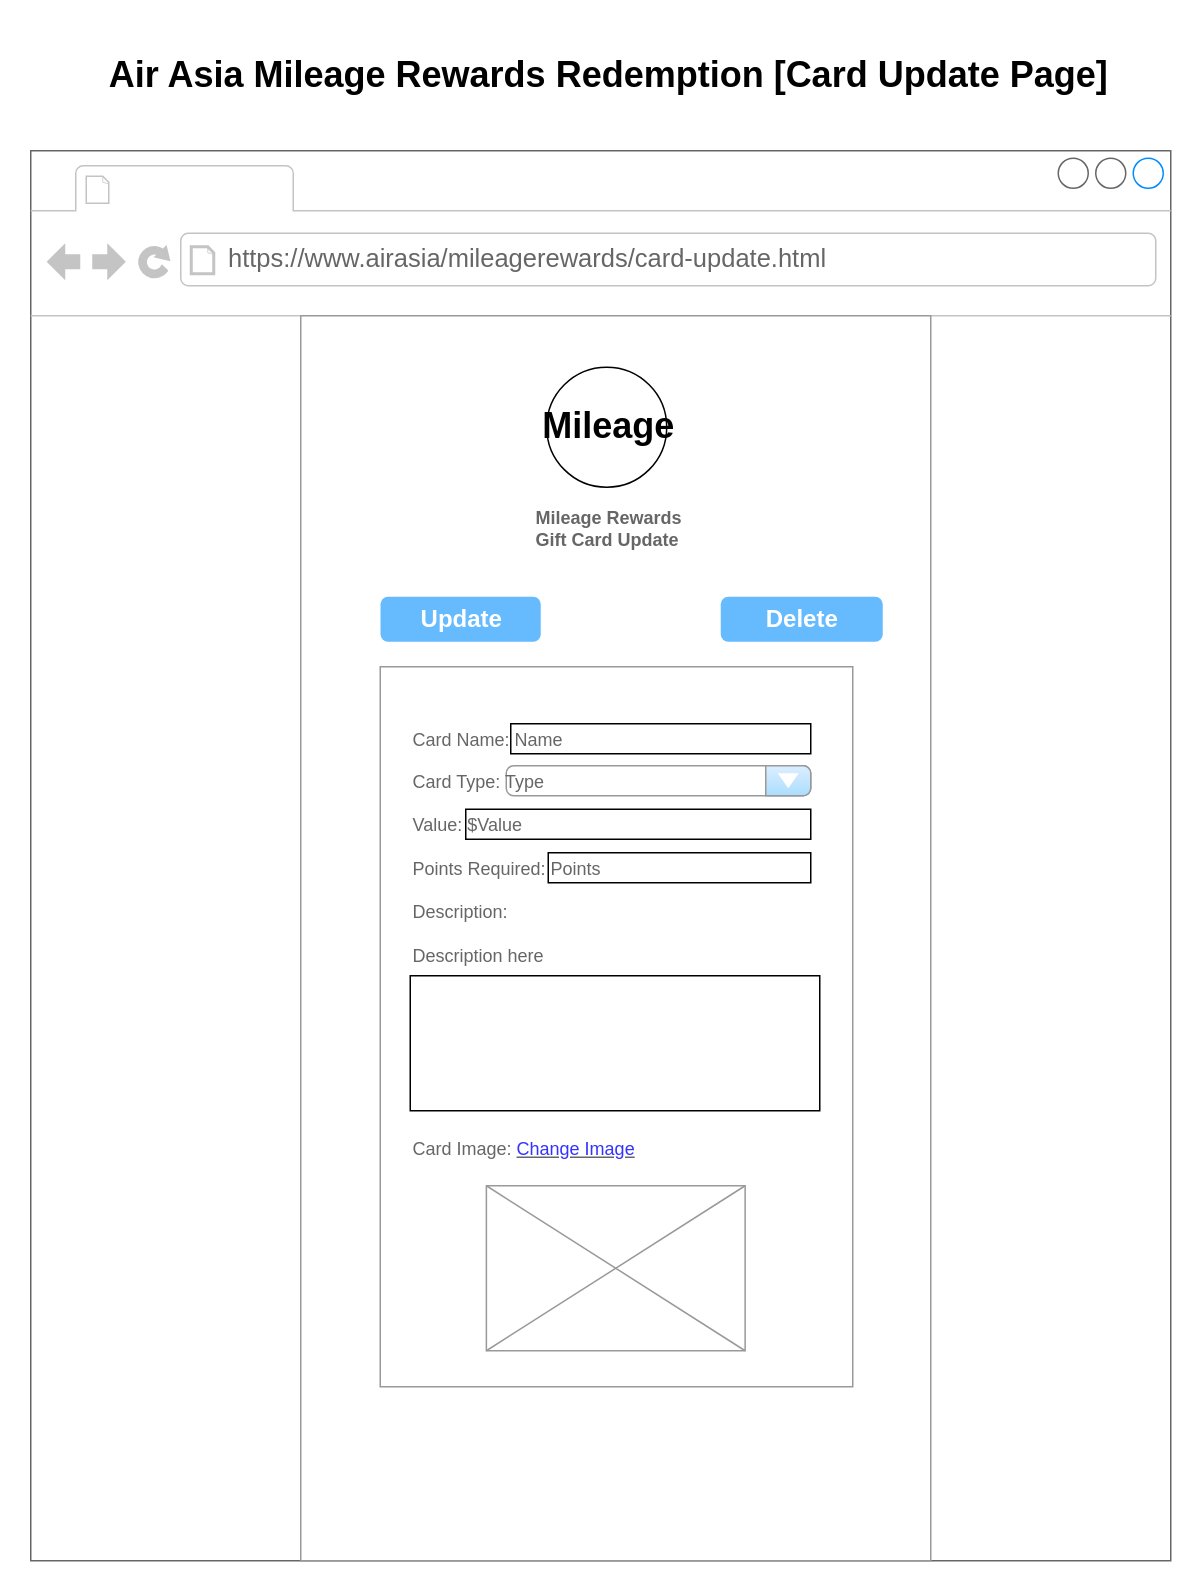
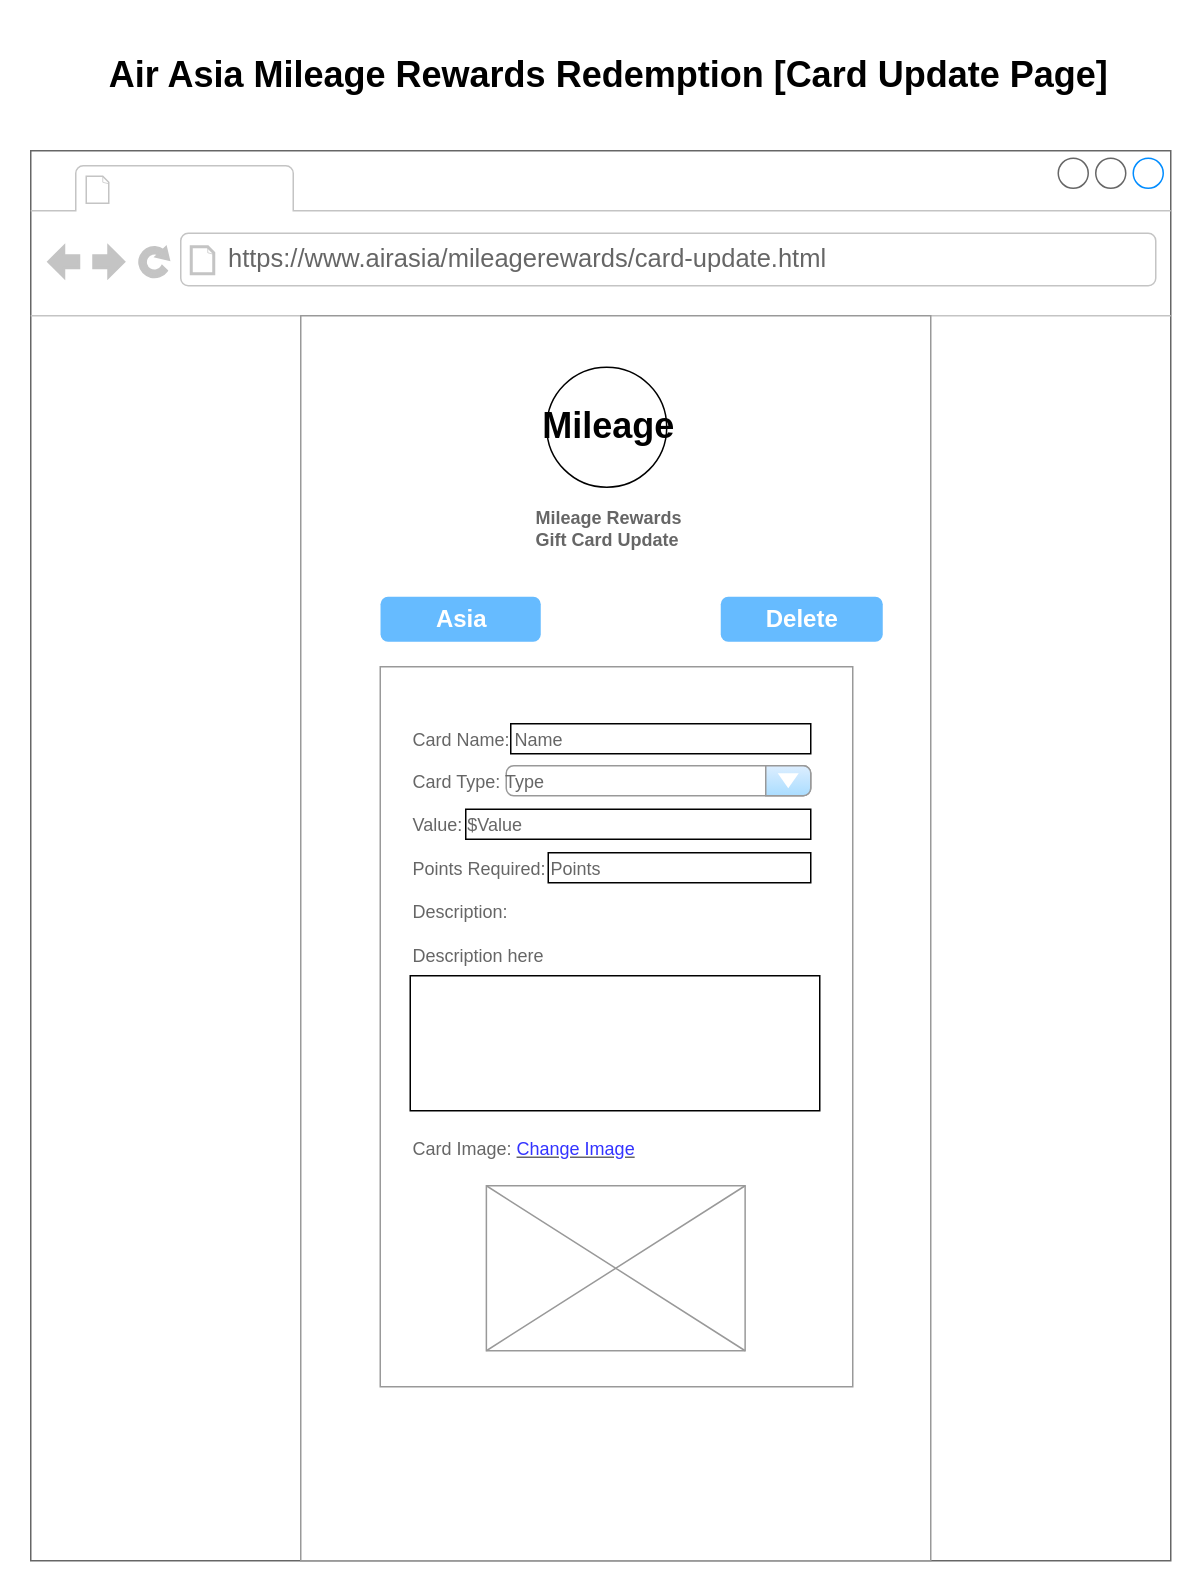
node "Update": label "Update" -> "Asia"
